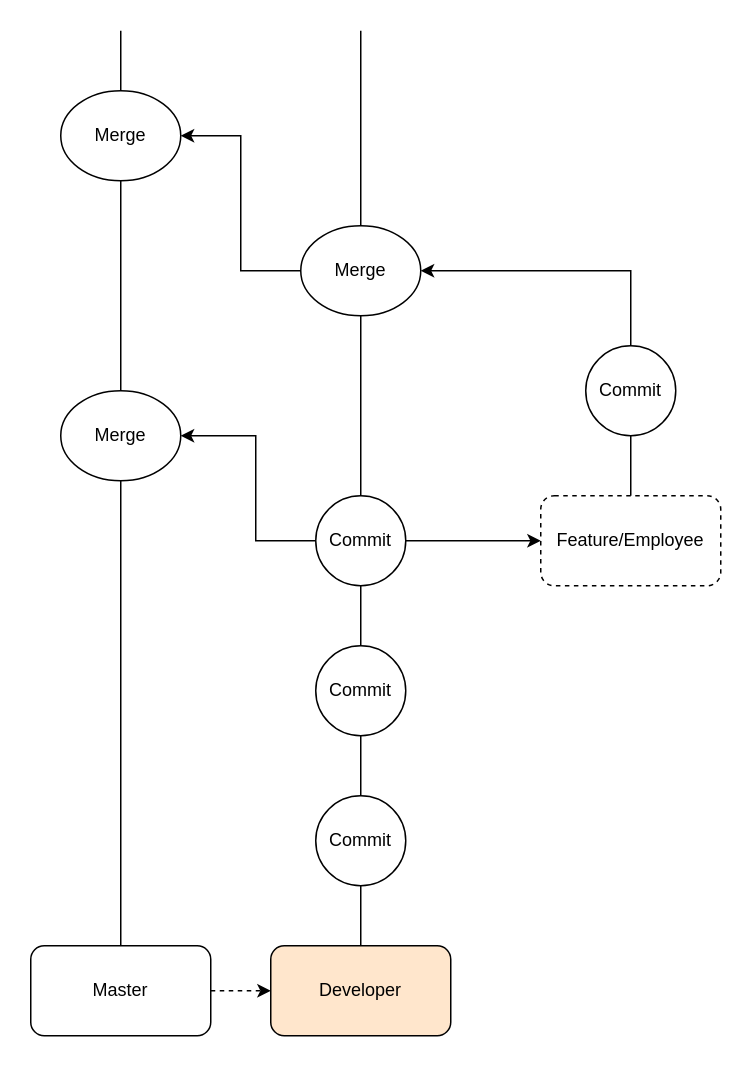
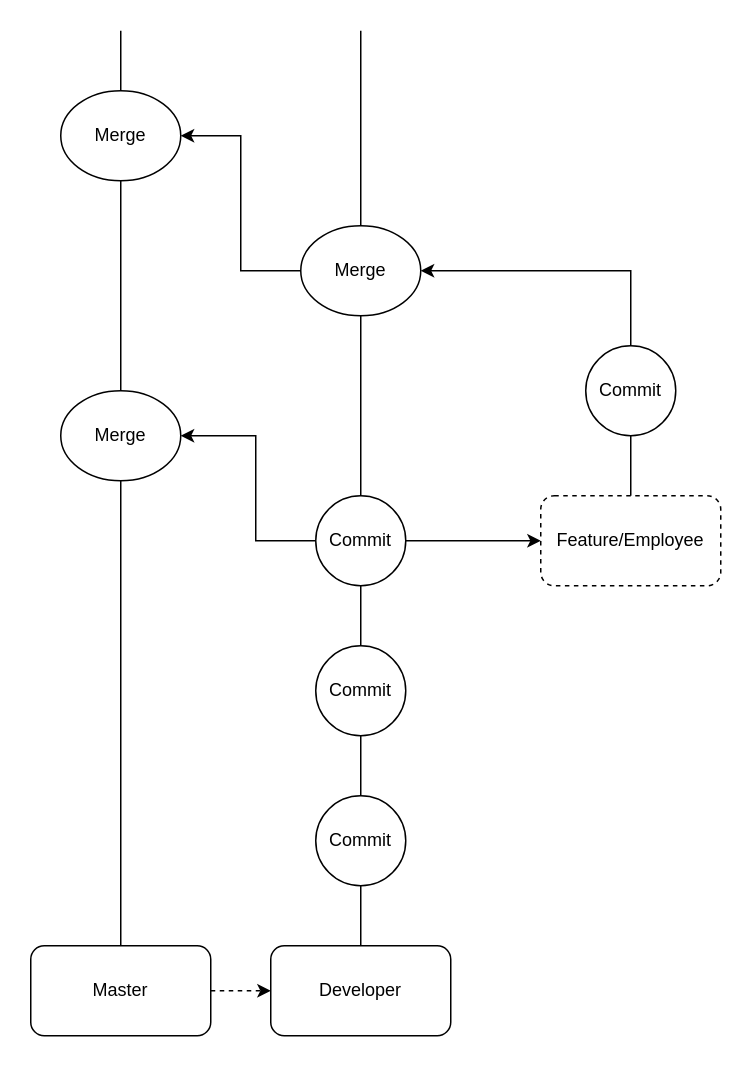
node "Developer": fillcolor #ffe6cc -> #ffffff
